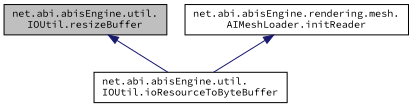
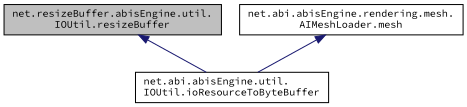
node "net.abi.abisEngine.util. IOUtil.resizeBuffer": label "net.abi.abisEngine.util. IOUtil.resizeBuffer" -> "net.resizeBuffer.abisEngine.util. IOUtil.resizeBuffer"
node "net.abi.abisEngine.rendering.mesh. AIMeshLoader.initReader": label "net.abi.abisEngine.rendering.mesh. AIMeshLoader.initReader" -> "net.abi.abisEngine.rendering.mesh. AIMeshLoader.mesh"
